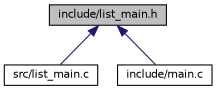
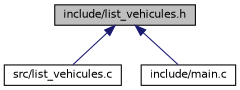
node "include/list_main.h": label "include/list_main.h" -> "include/list_vehicules.h"
node "src/list_main.c": label "src/list_main.c" -> "src/list_vehicules.c"
